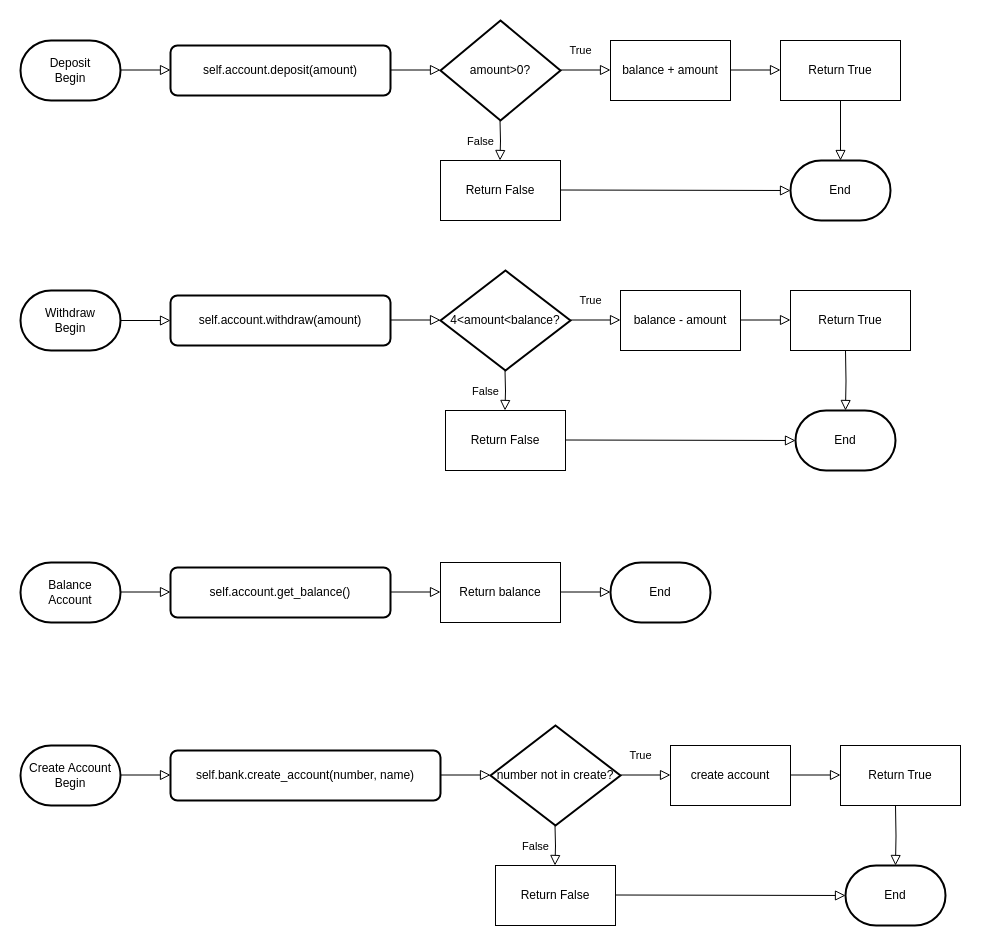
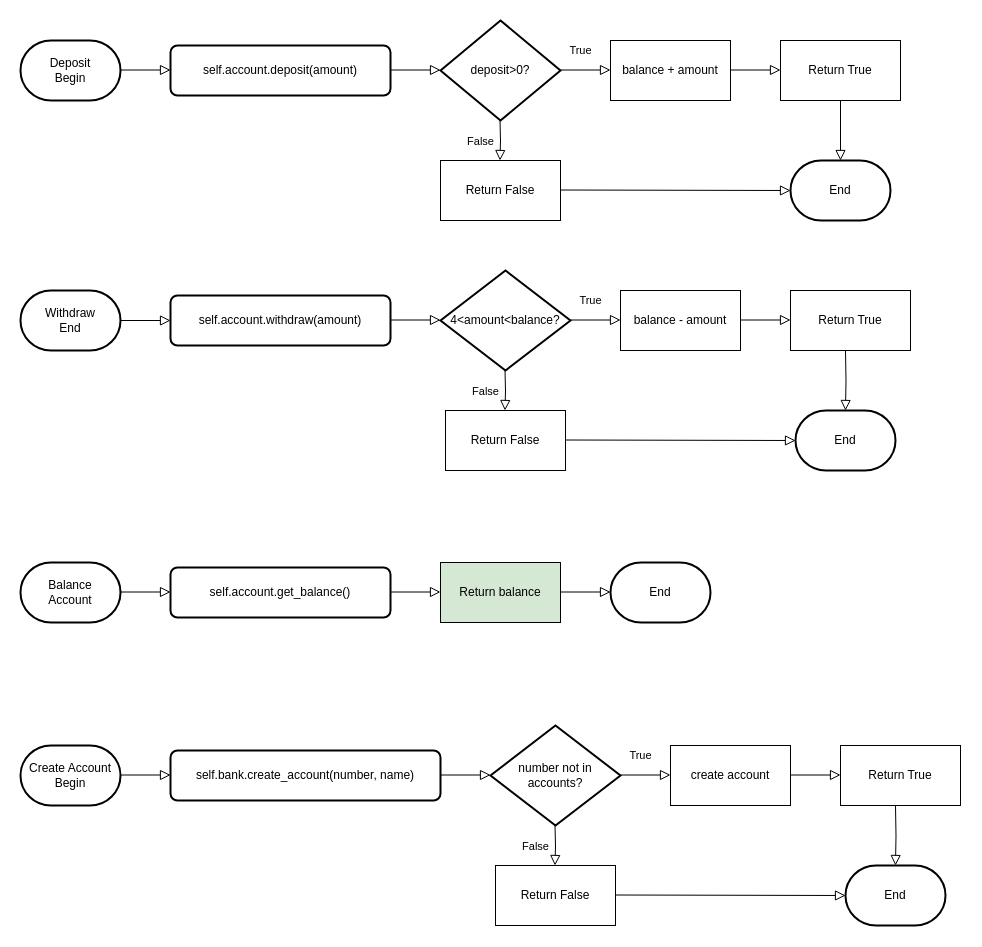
node "amount>0?": label "amount>0?" -> "deposit>0?"
node "Withdraw Begin": label "Withdraw Begin" -> "Withdraw End"
node "Return balance": fillcolor #ffffff -> #d5e8d4
node "number not in create?": label "number not in create?" -> "number not in accounts?"
